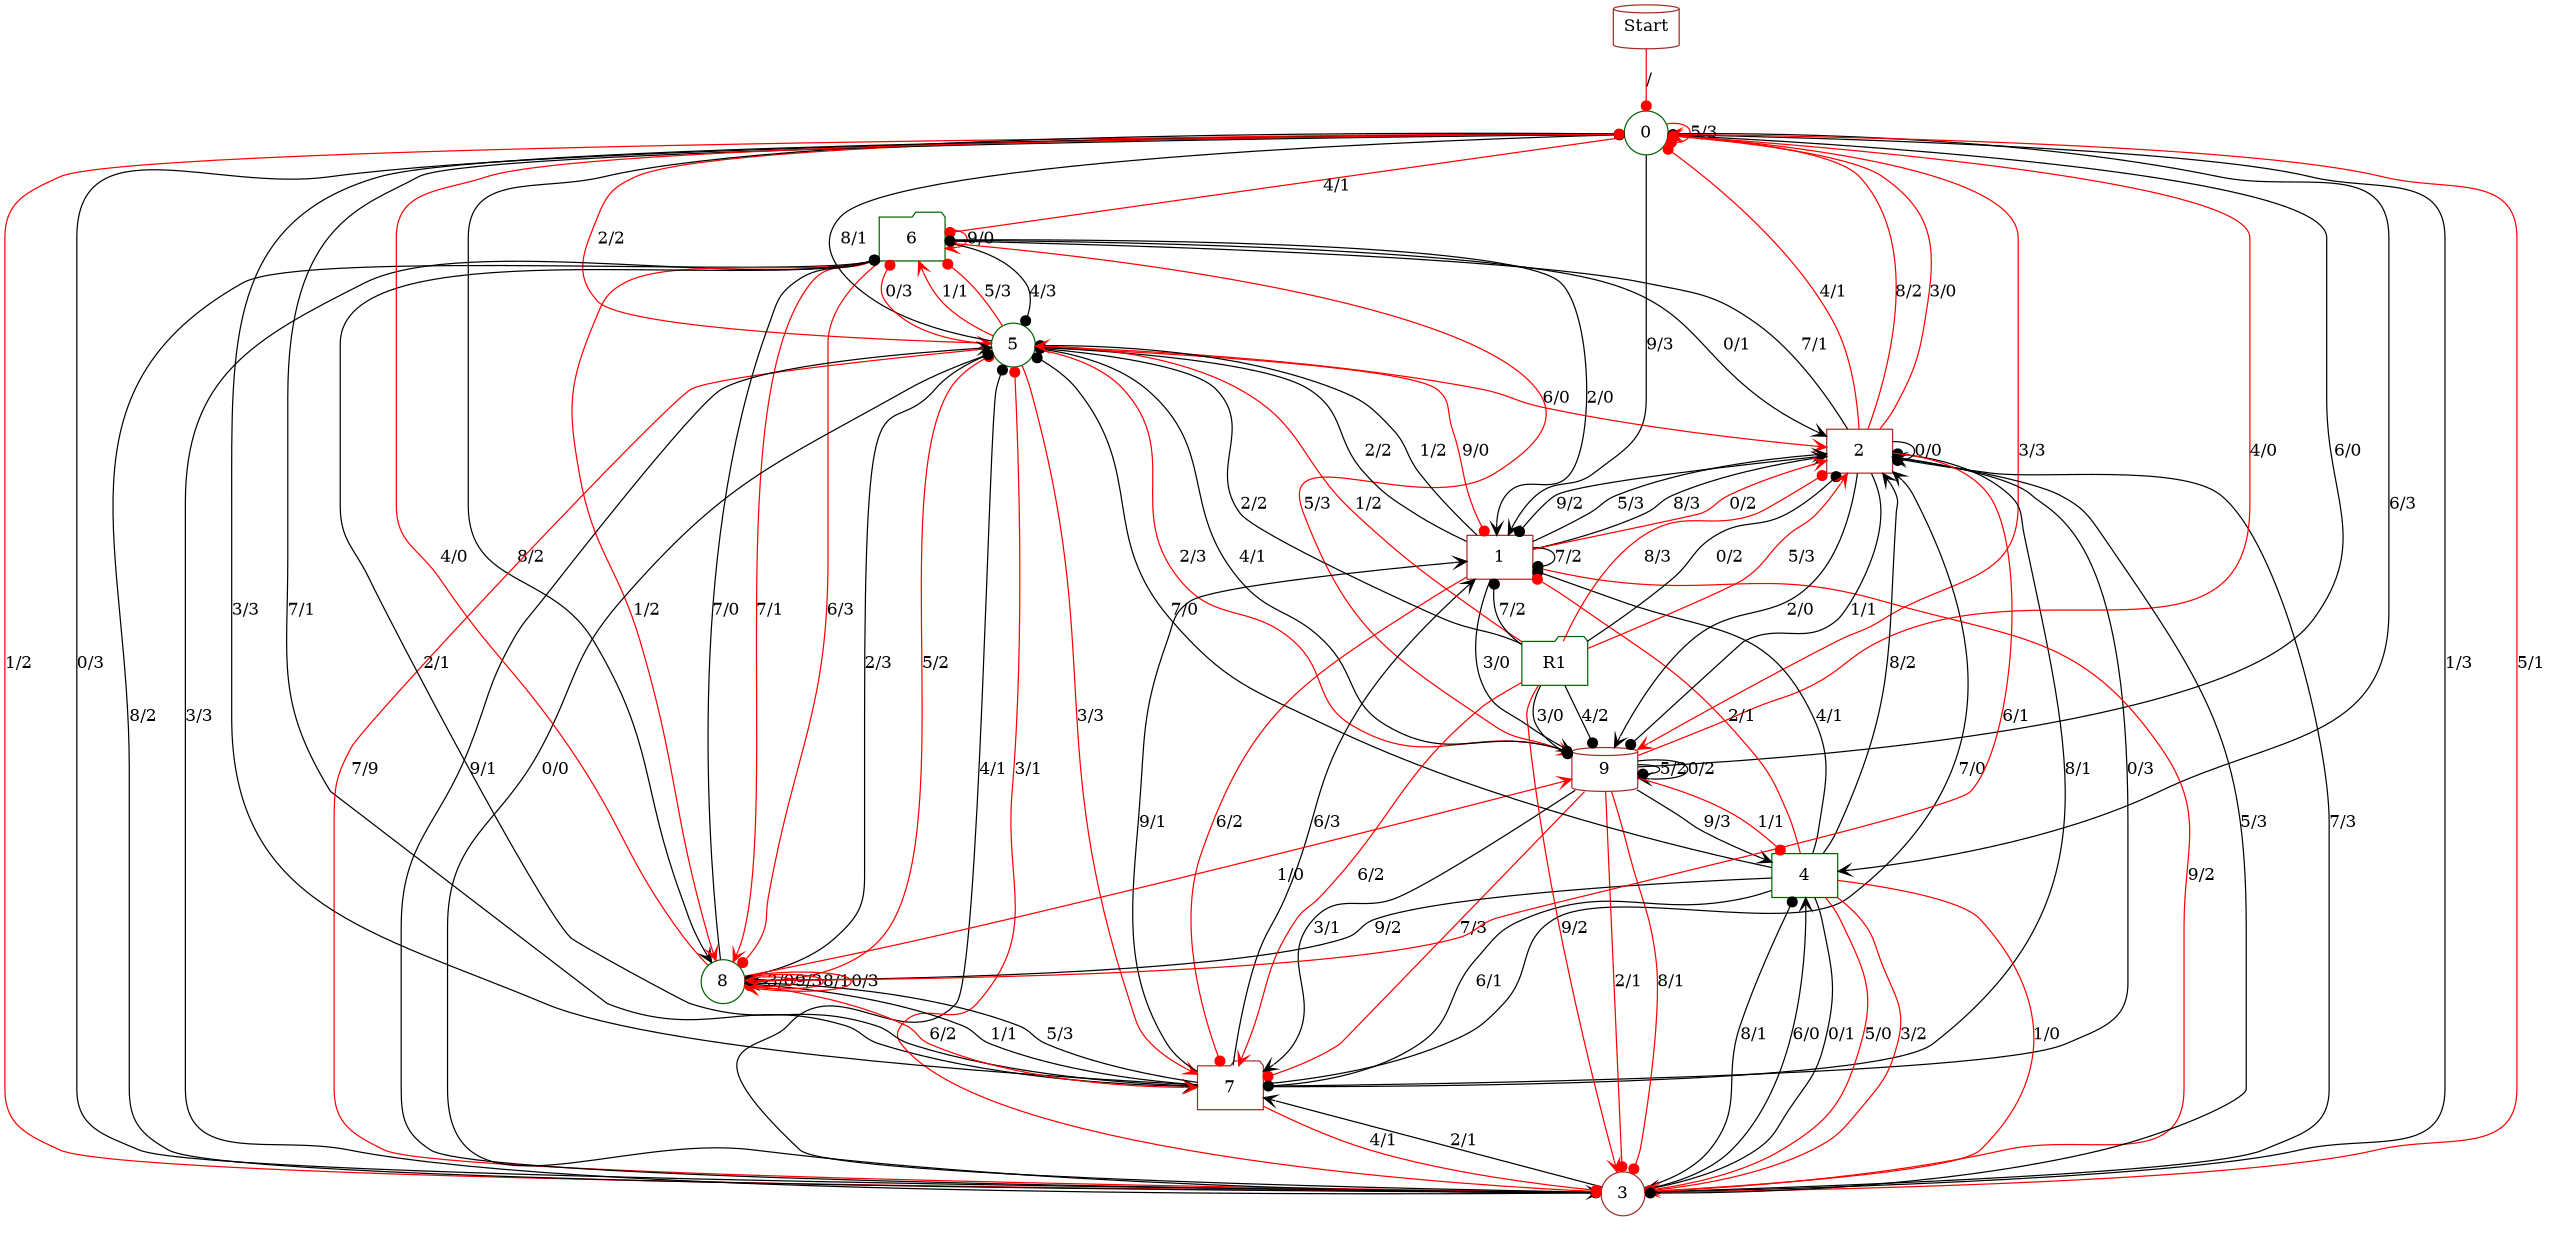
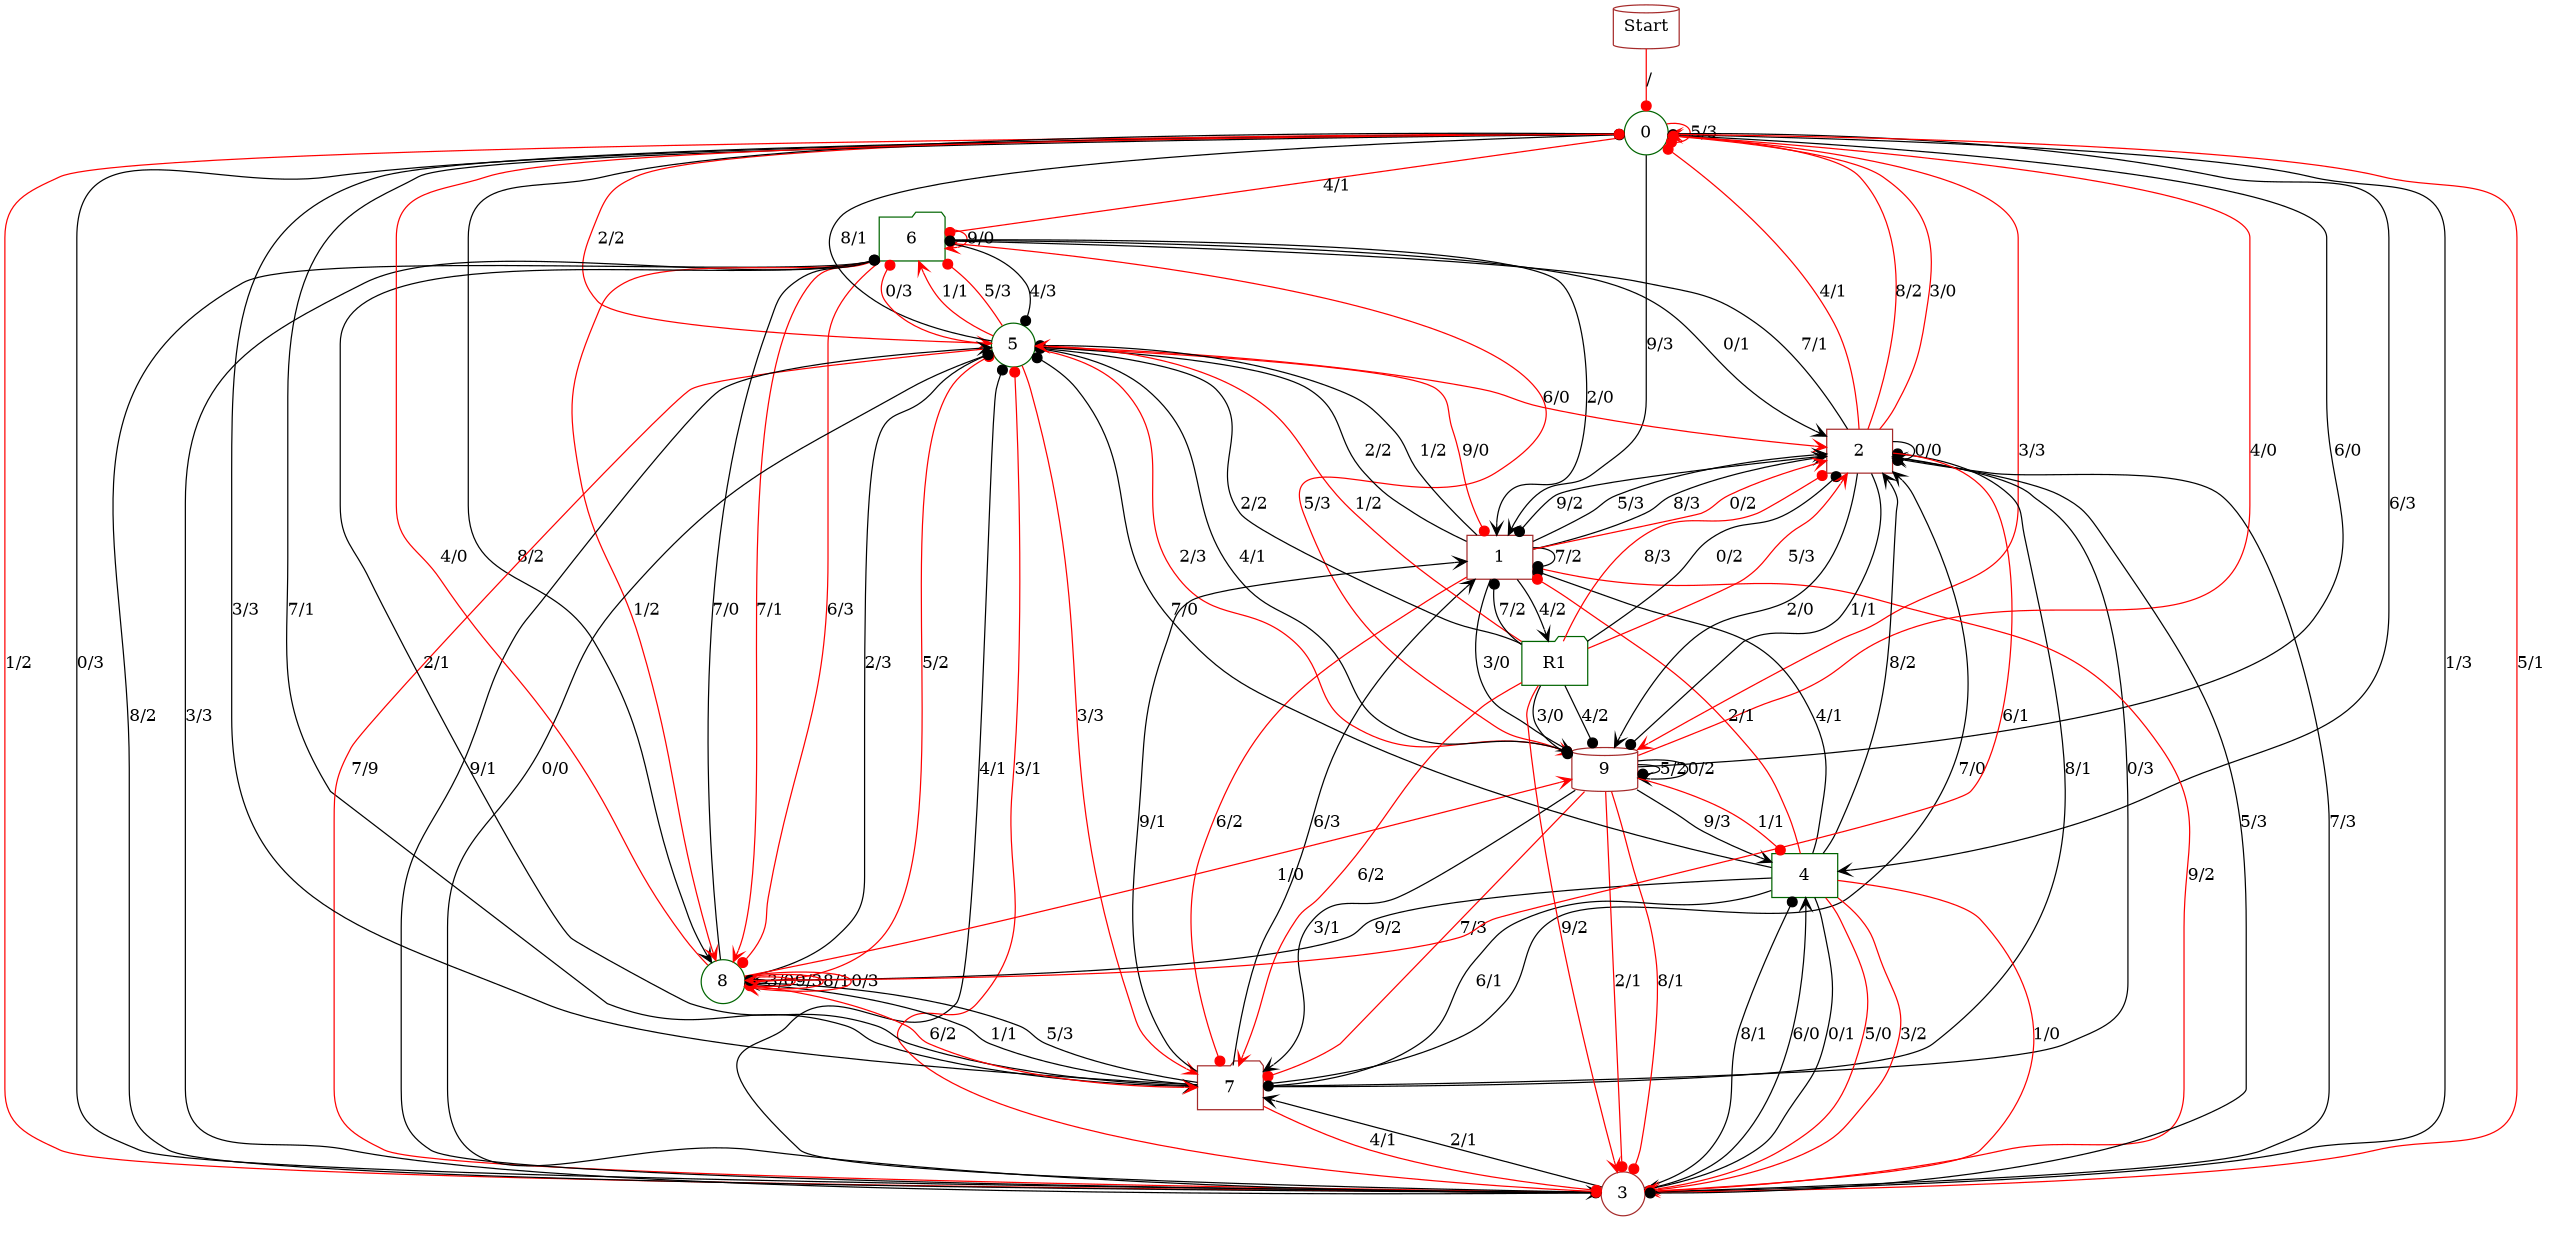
edge "1" -> "R1": added, label "4/2"
